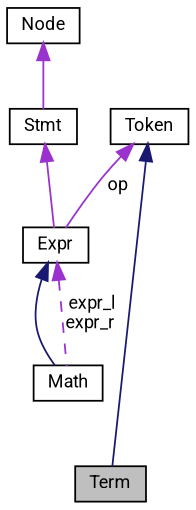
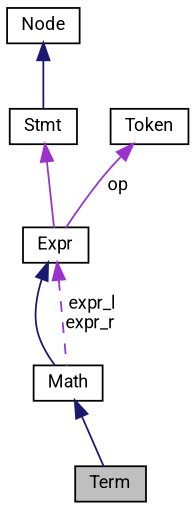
edge "Stmt" -> "Node": color darkorchid3 -> midnightblue
edge "Term" -> "Token": now "Term" -> "Math"
